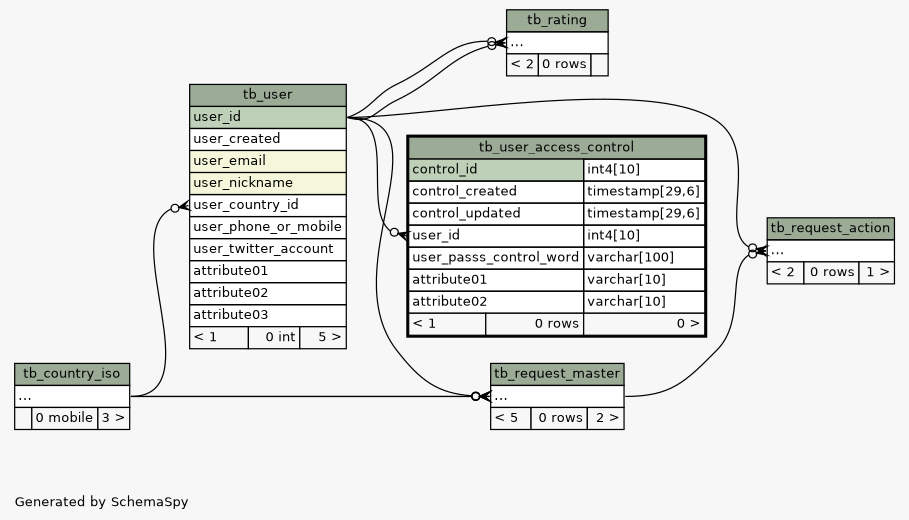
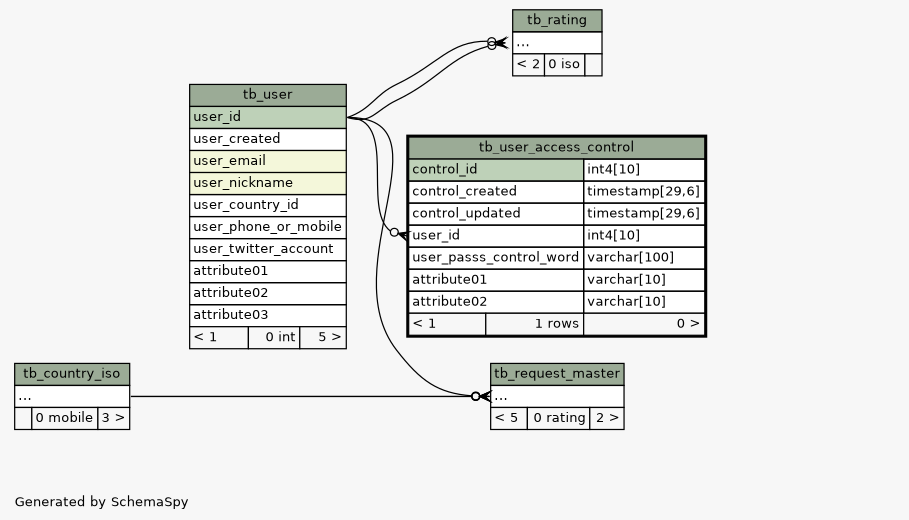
node "tb_rating": text "0 rows" -> "0 iso"
node "tb_request_action": removed
edge "tb_country_iso" -> "tb_user": removed
node "tb_user_access_control": text "0 rows" -> "1 rows"
node "tb_request_master": text "0 rows" -> "0 rating"
